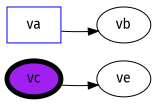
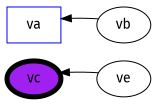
edge "va" -> "vb": reversed
edge "vc" -> "ve": reversed
